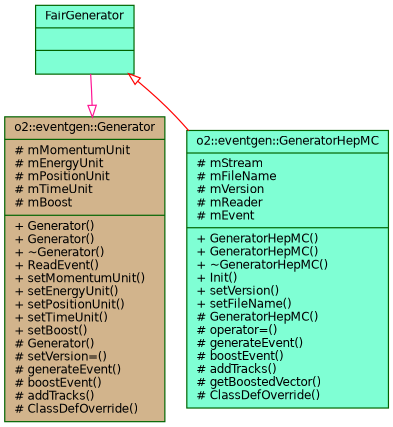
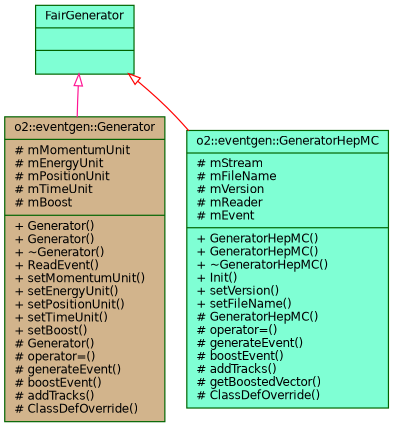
edge "FairGenerator" -> "o2::eventgen::Generator": reversed
node "o2::eventgen::Generator": text "# setVersion=()" -> "# operator=()"
